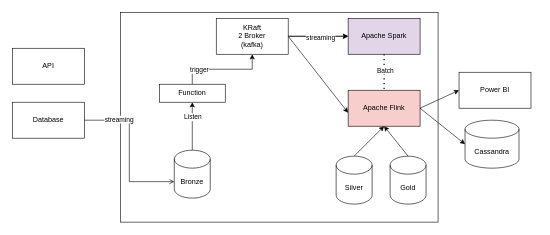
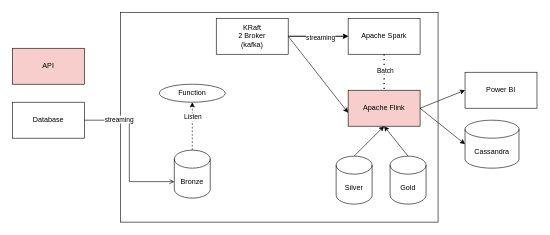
node "Apache Spark": fillcolor #e1d5e7 -> #ffffff
node "API": fillcolor #ffffff -> #f8cecc
edge "Function" -> "KRaft 2 Broker (kafka)": removed, label "trigger"
node "Power BI": moved (495, 90) -> (501, 90)
node "Function": shape rectangle -> ellipse
edge "Bronze" -> "Function": style solid -> dashed
